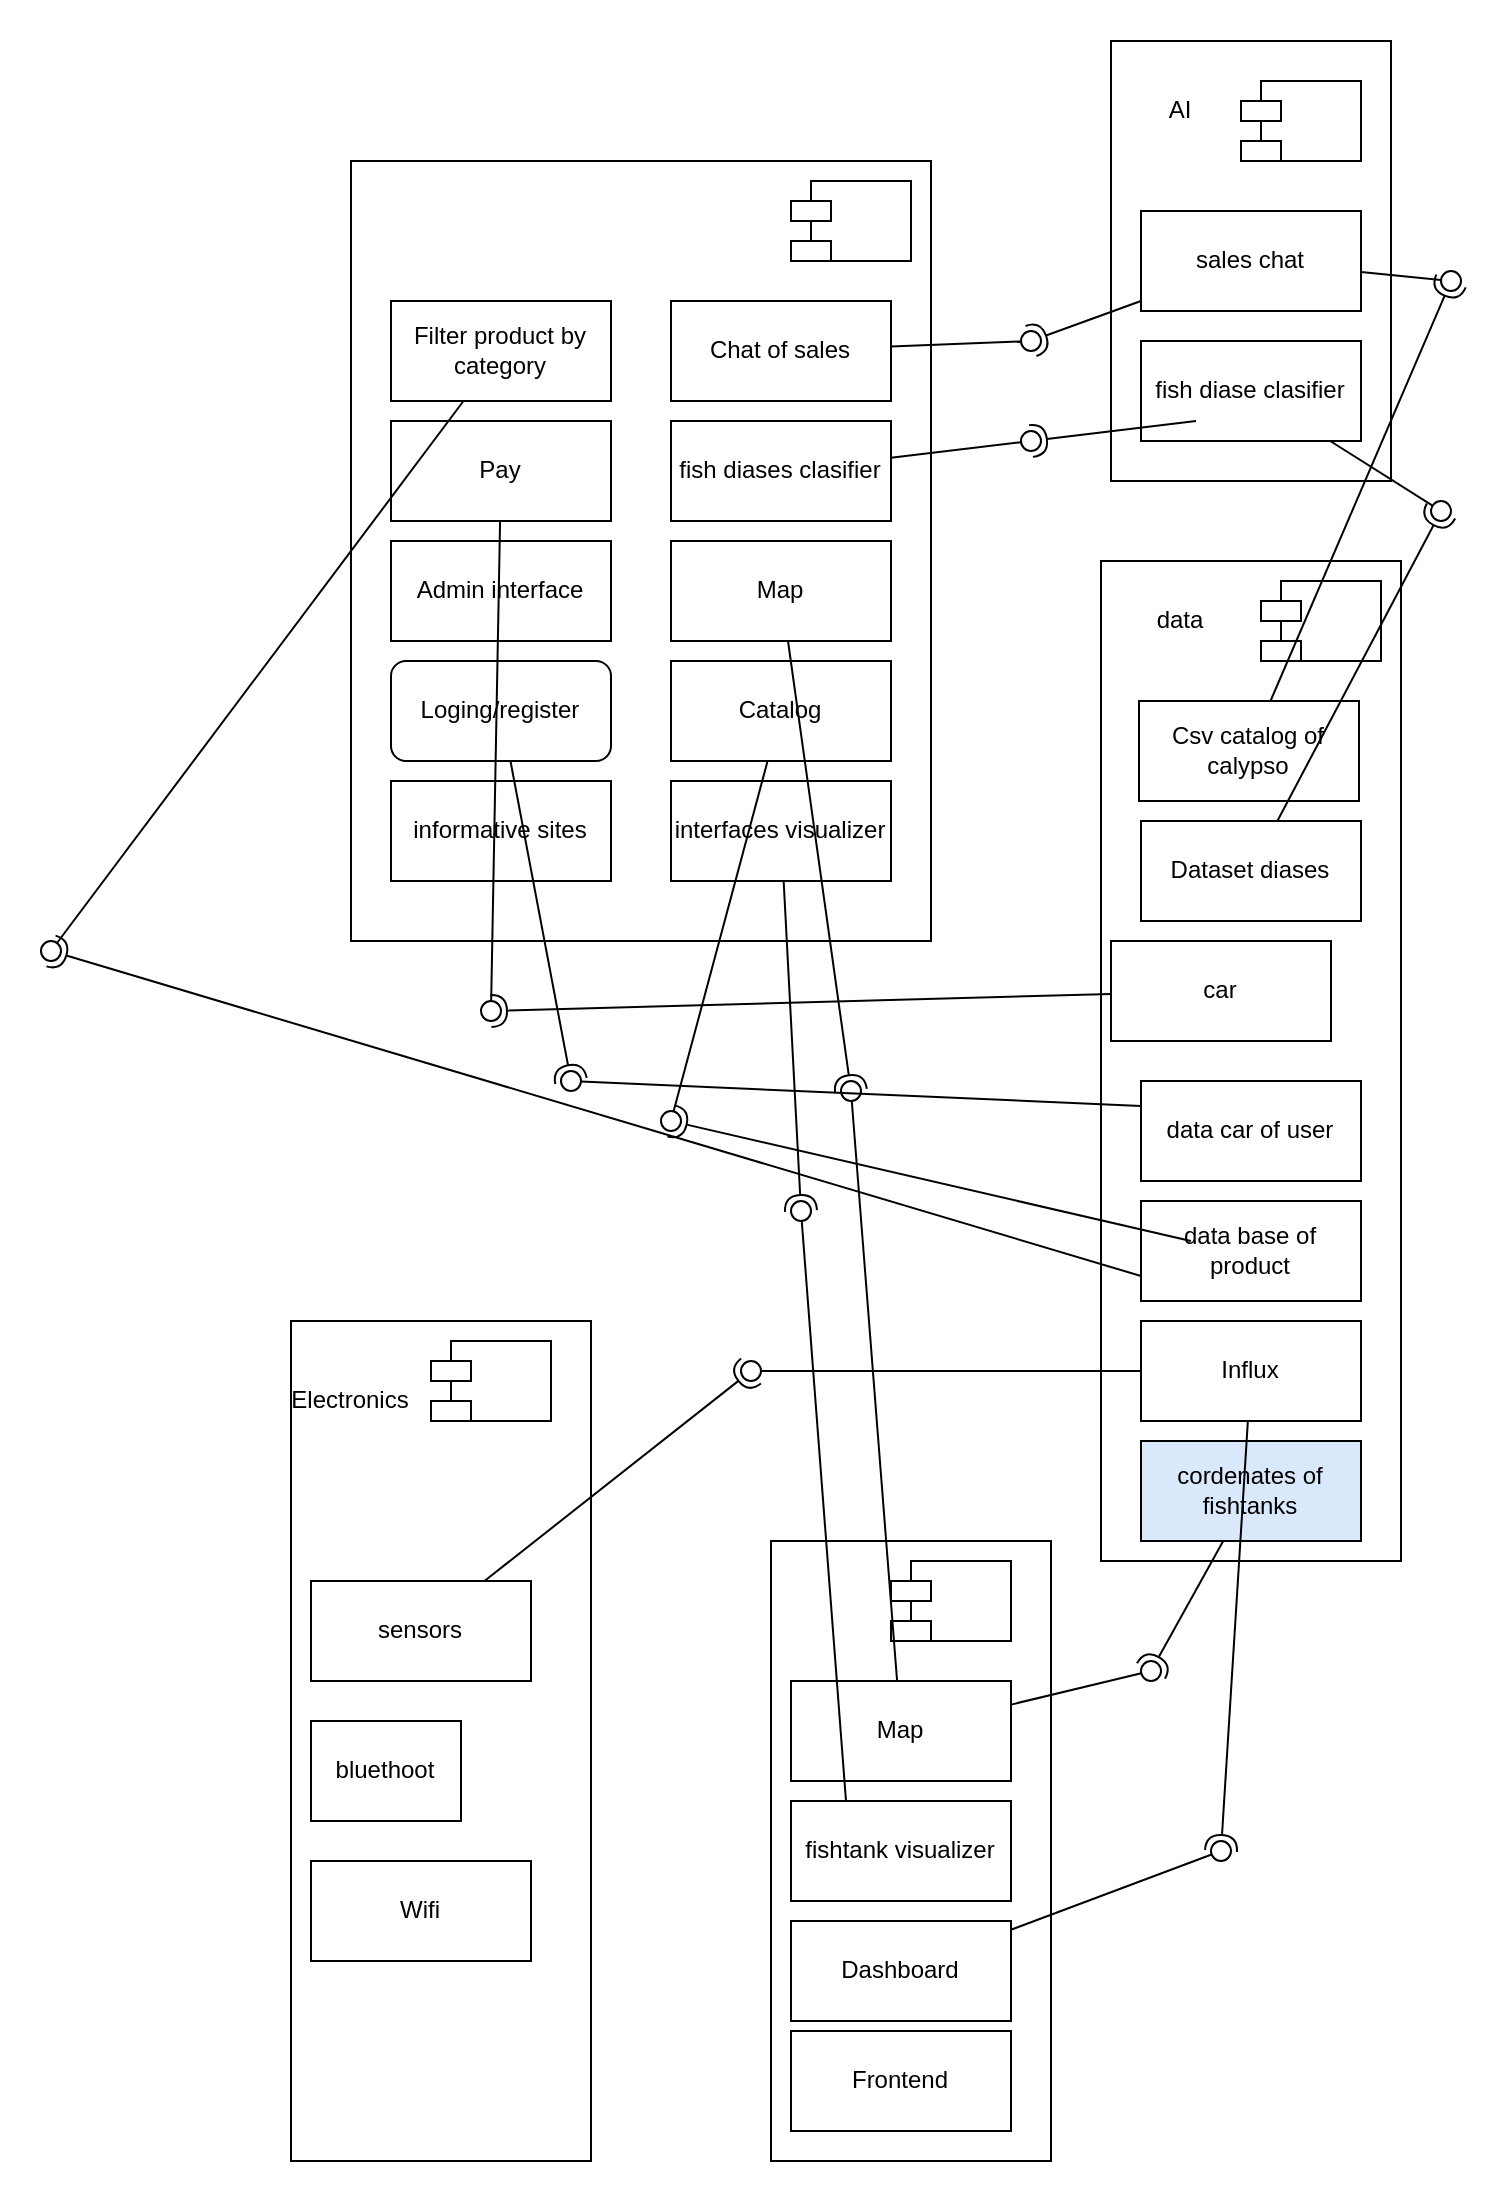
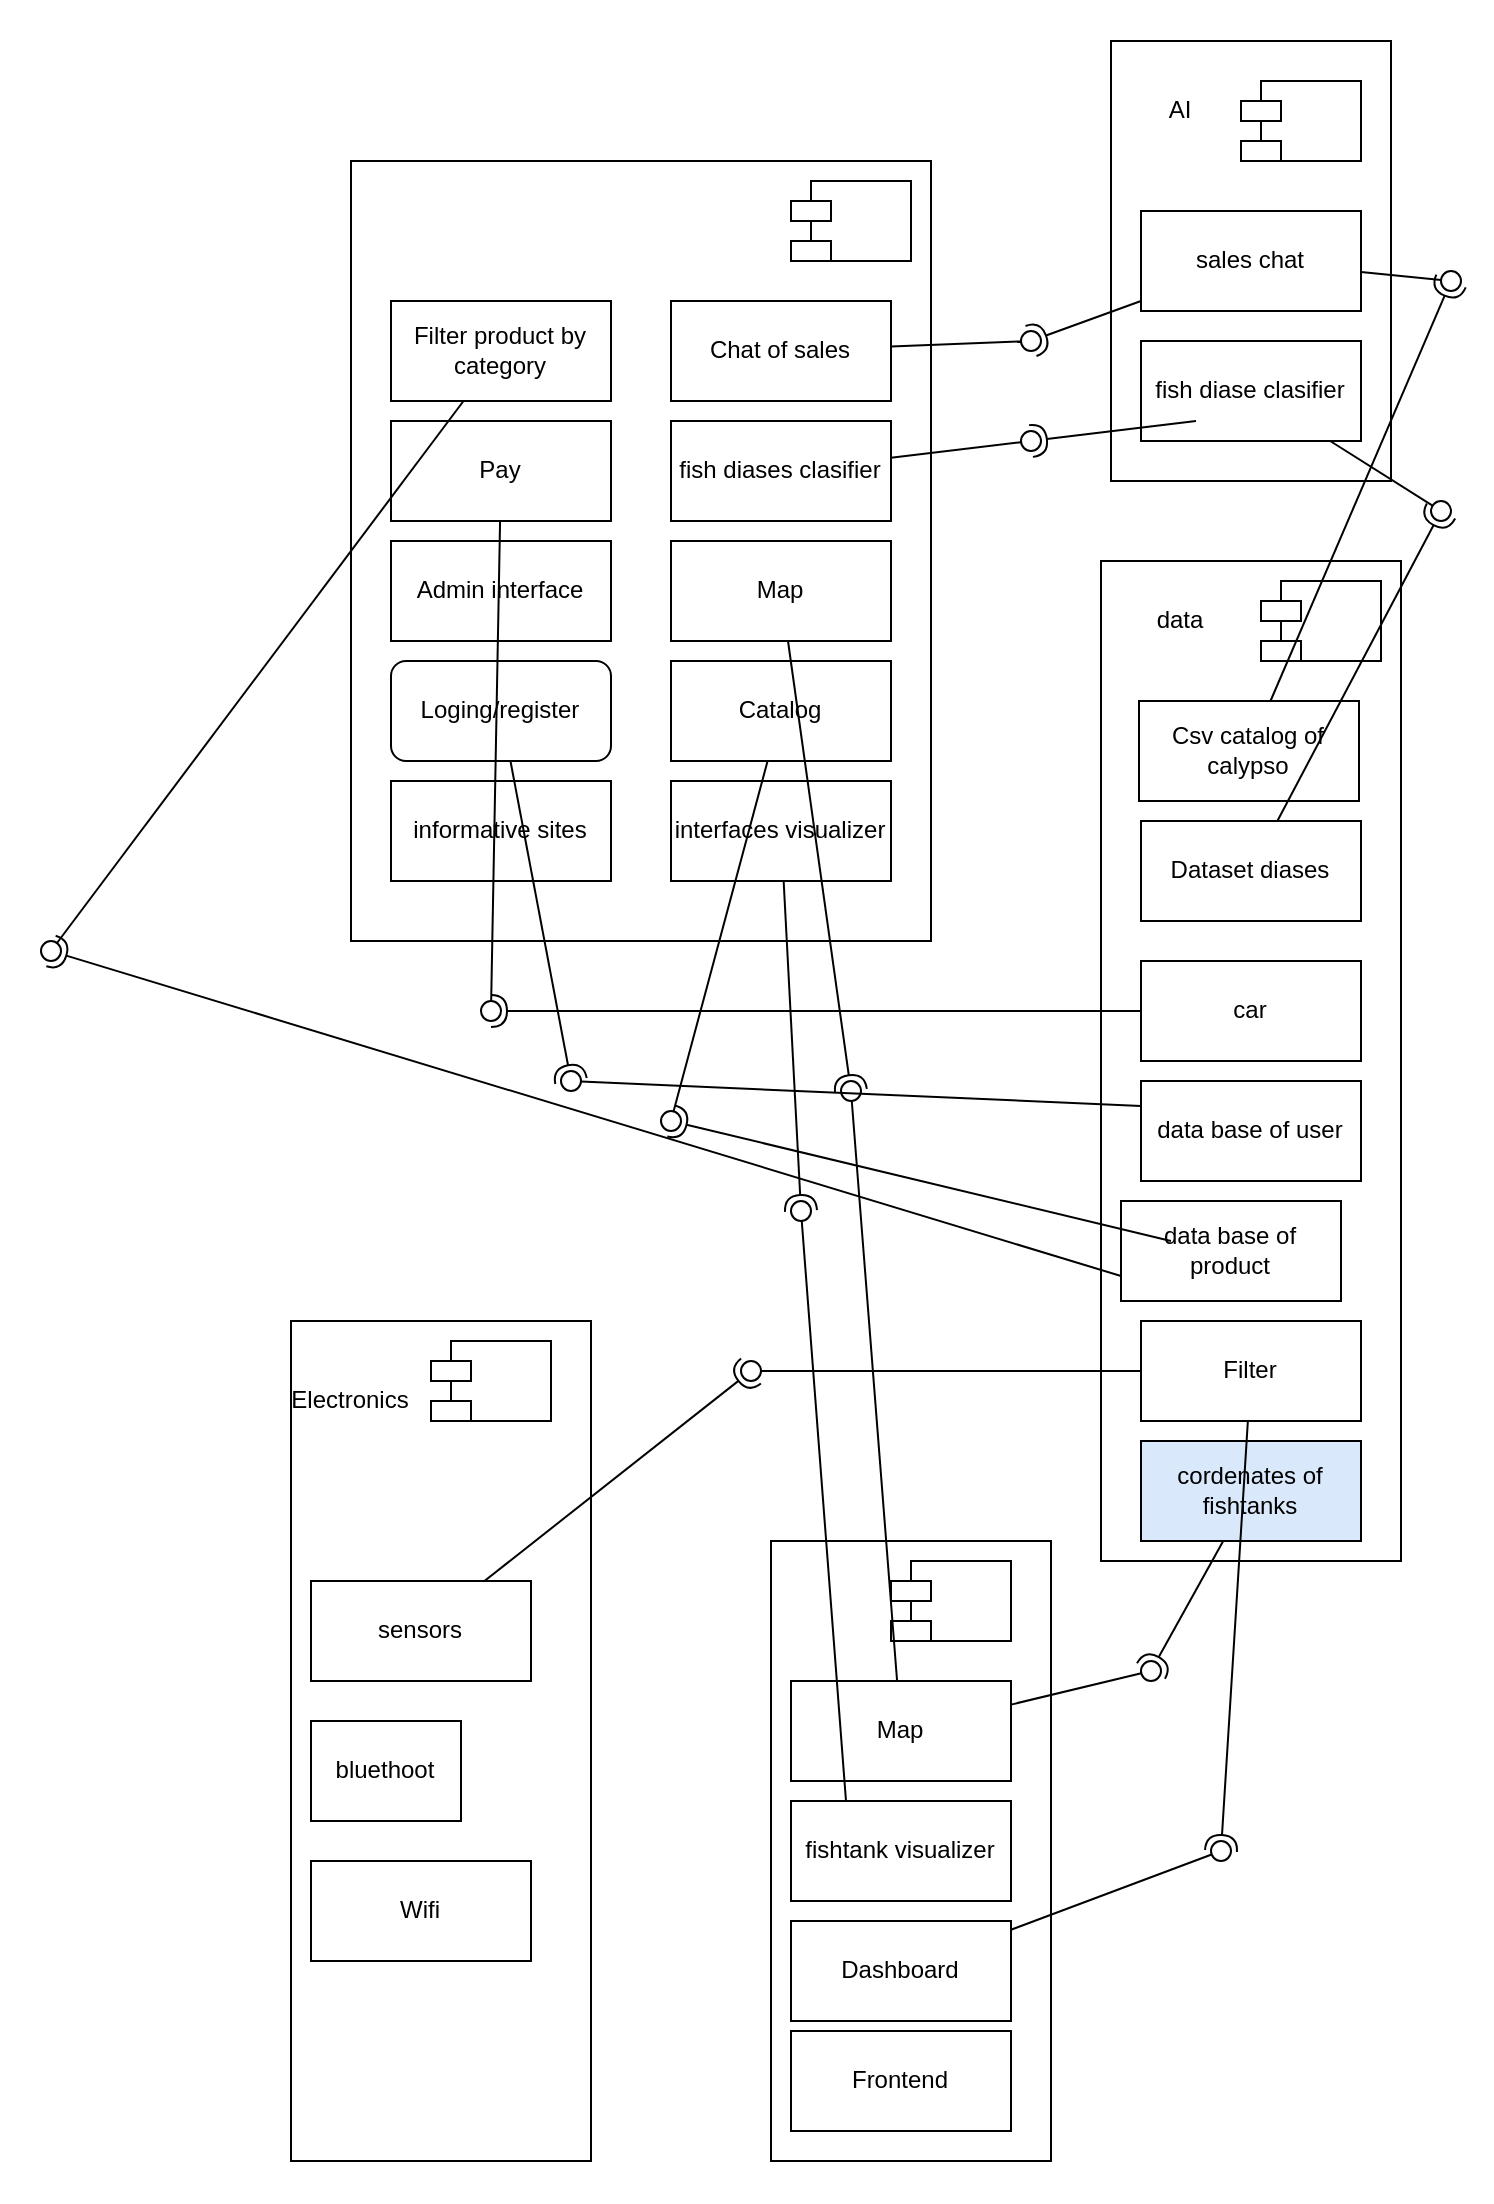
node "car": moved (1221, 991) -> (1251, 1011)
node "data car of user": label "data car of user" -> "data base of user"
node "data base of product": moved (1251, 1251) -> (1231, 1251)
node "Influx": label "Influx" -> "Filter"
